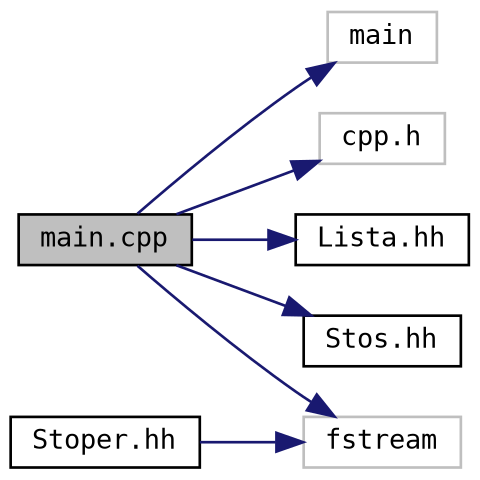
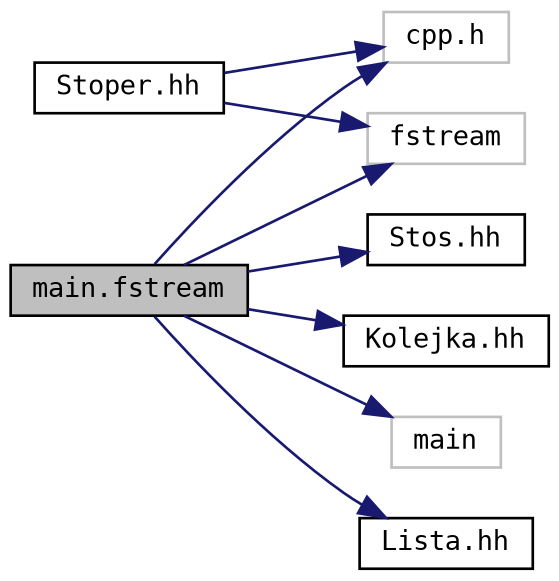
edge "Stoper.hh" -> "cpp.h": added
node "main.cpp": label "main.cpp" -> "main.fstream"
node "Kolejka.hh": added
